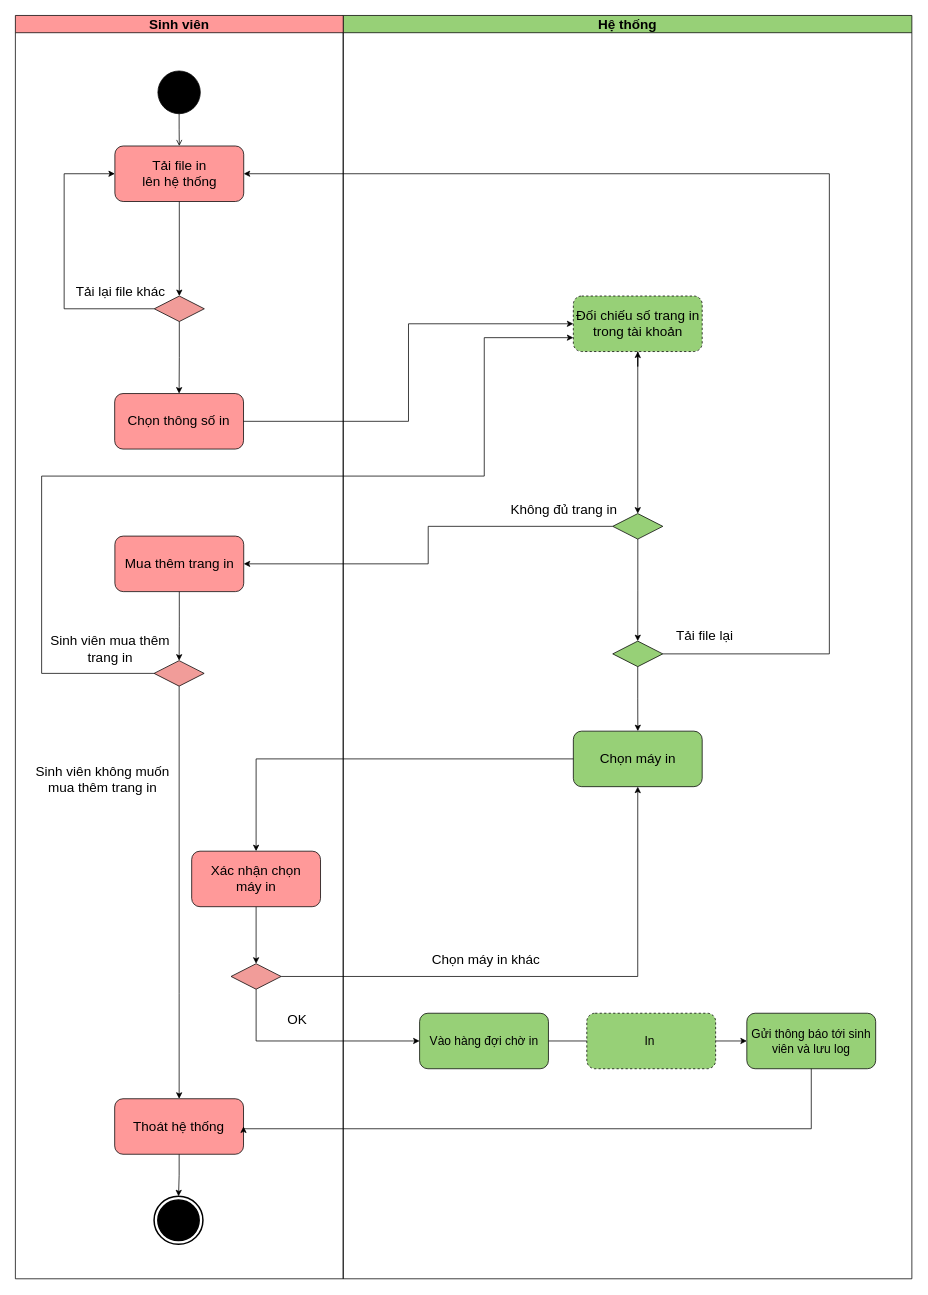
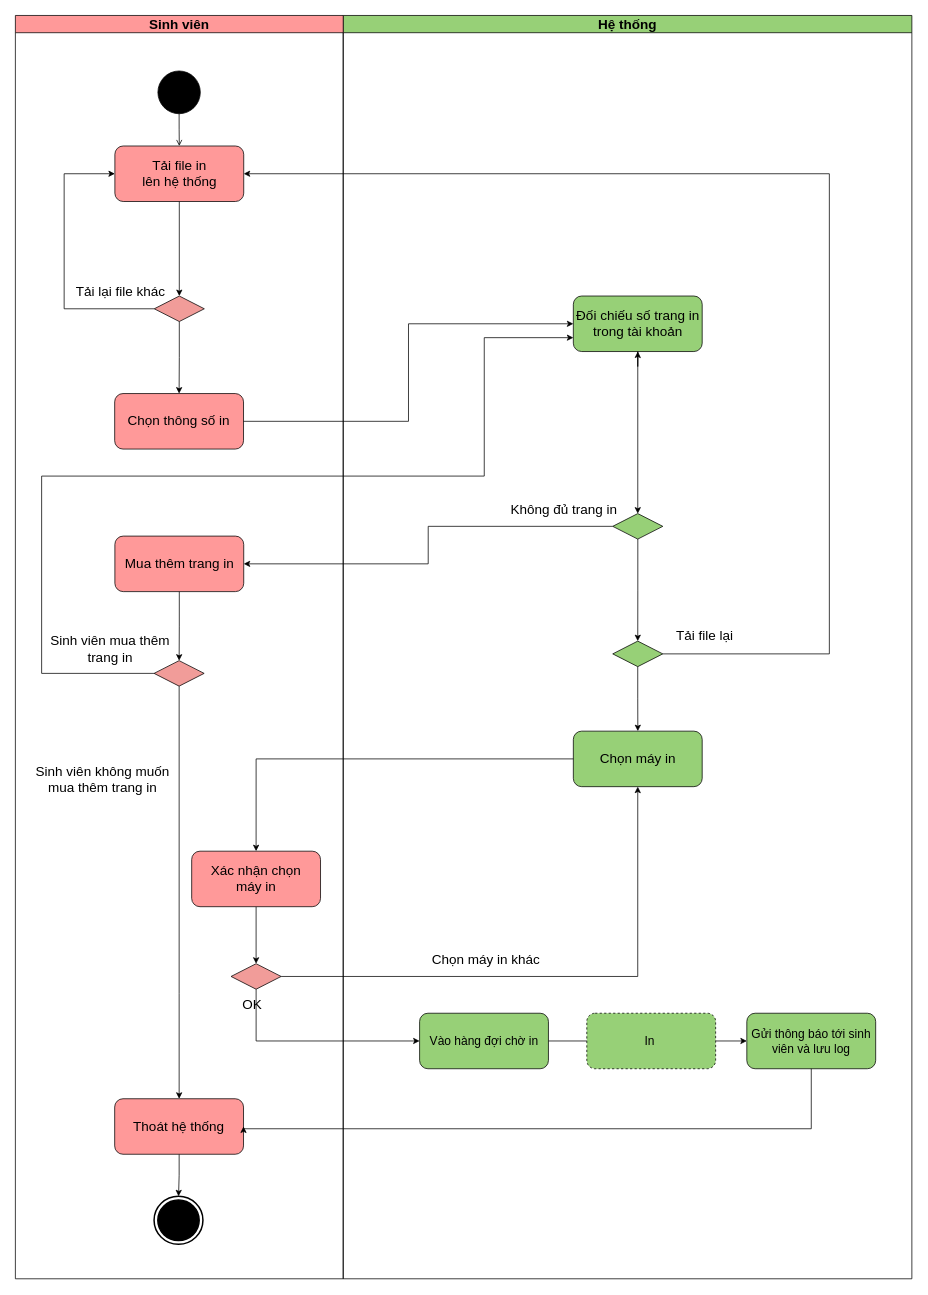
node "Đối chiếu số trang in trong tài khoản": style dashed -> solid
node "OK": moved (297, 1020) -> (252, 1005)
